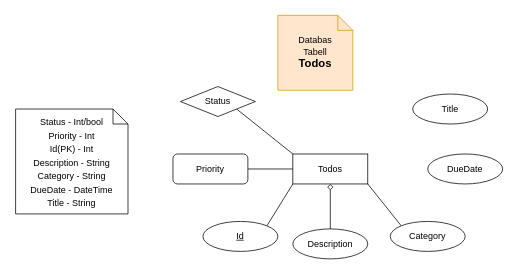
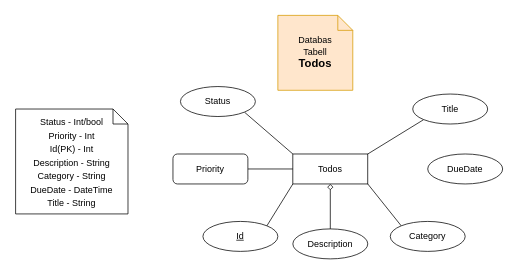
node "Status": shape diamond -> ellipse
edge "Title" -- "Todos": added
